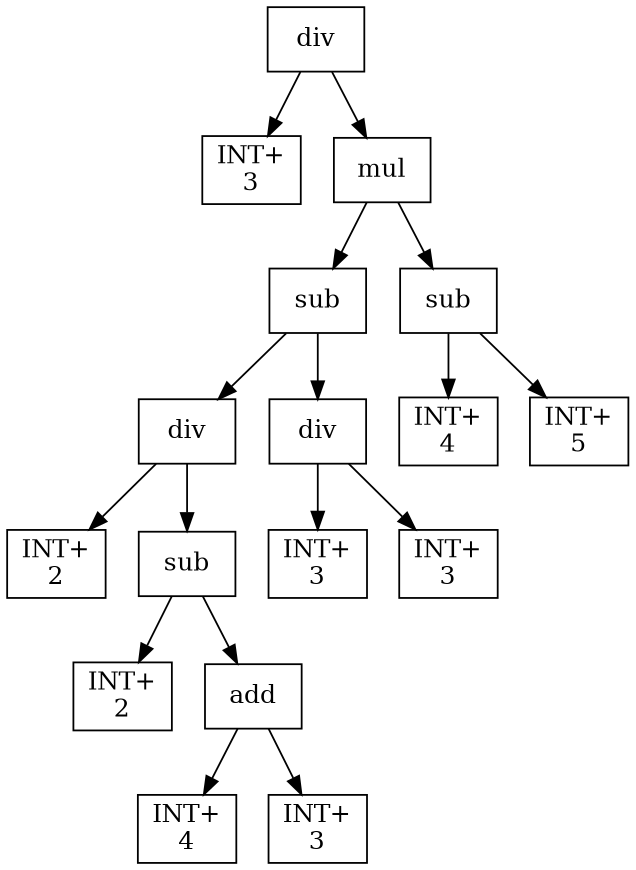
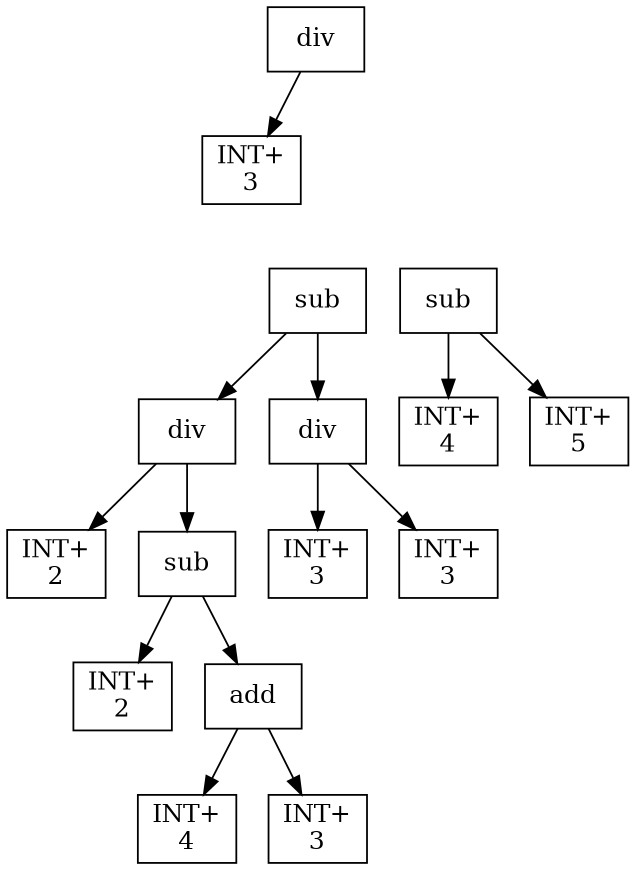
node "mul": removed
